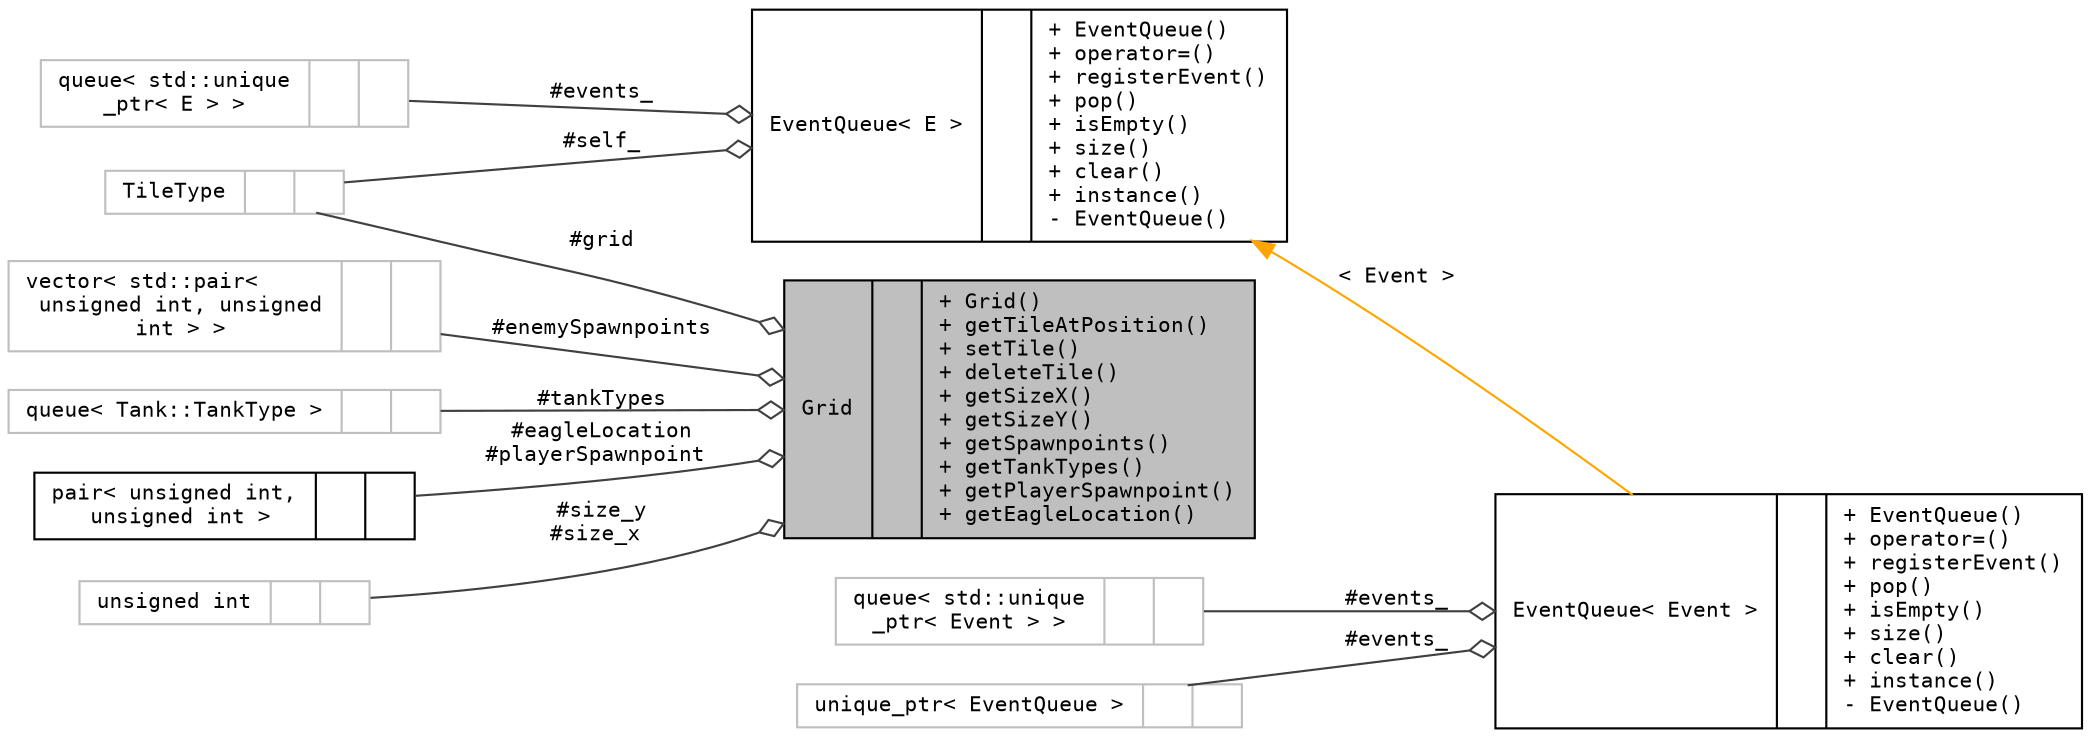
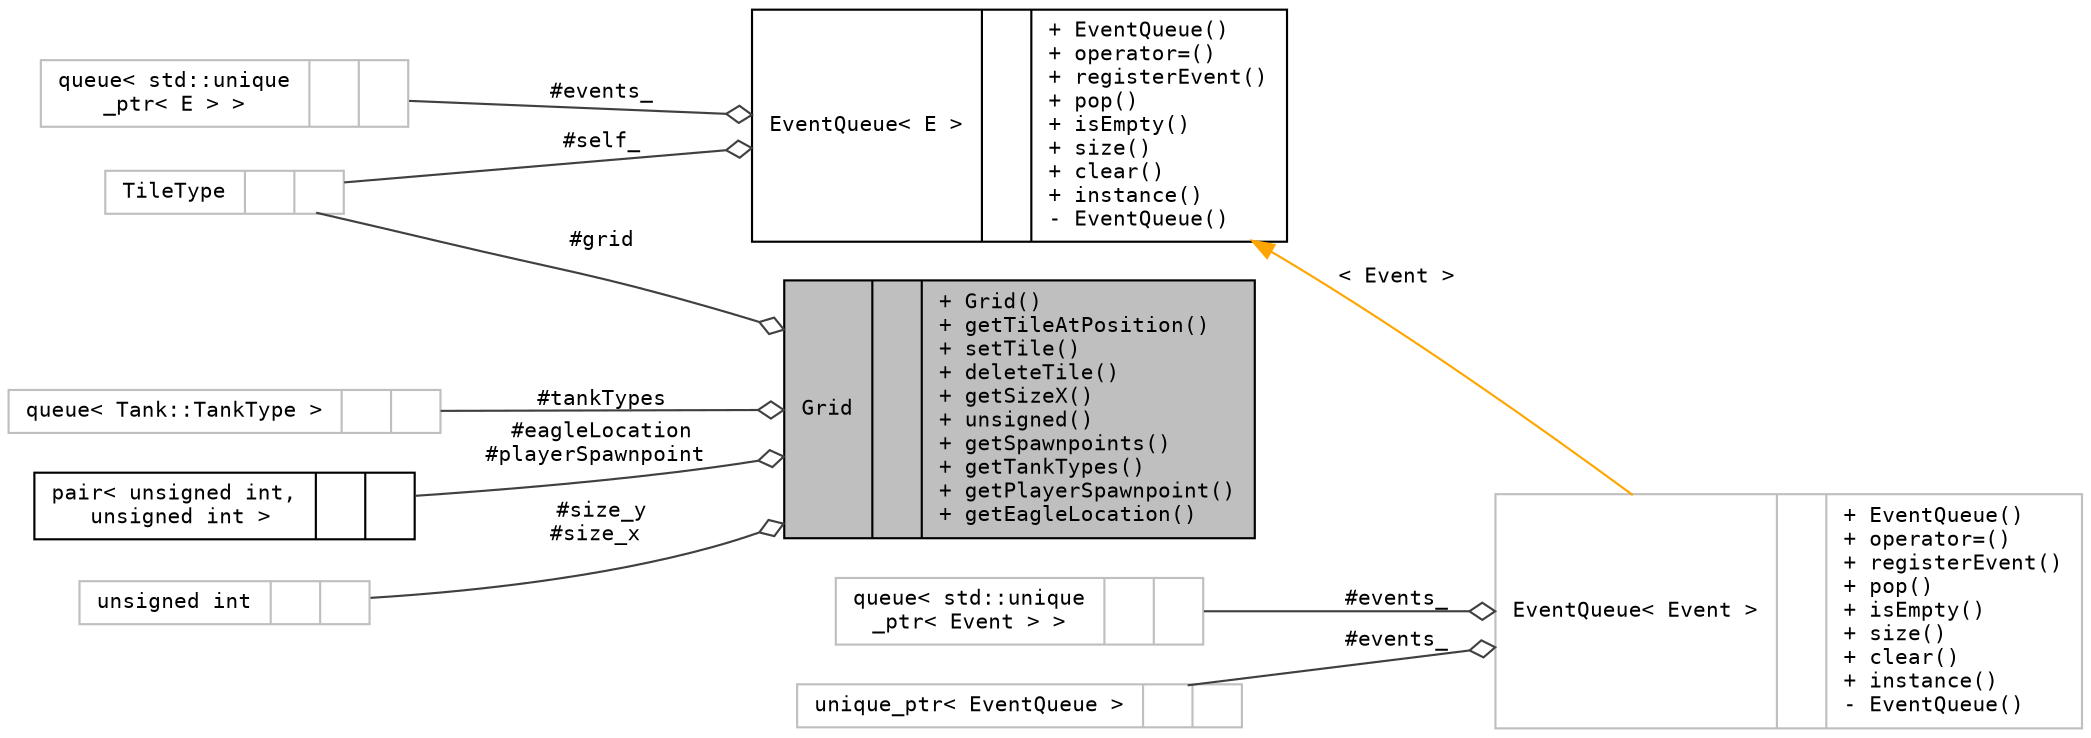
node "vector< std::pair<": removed
node "Grid": text "+ getSizeY()" -> "+ unsigned()"
node "EventQueue< Event >": color black -> grey75
